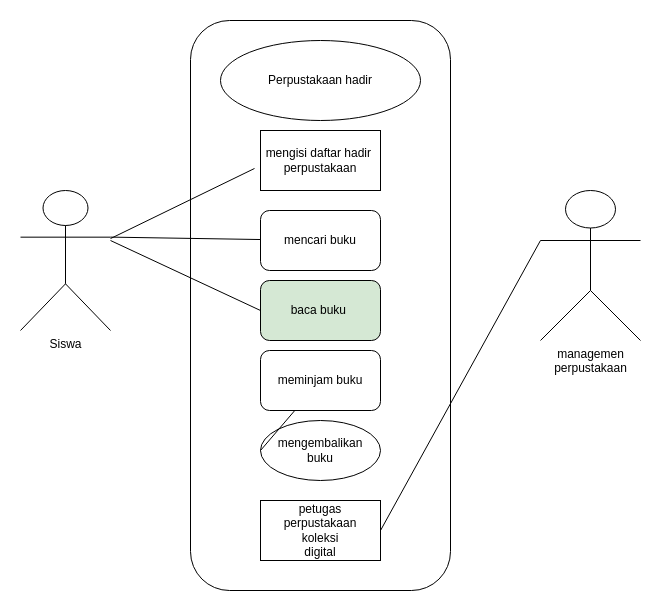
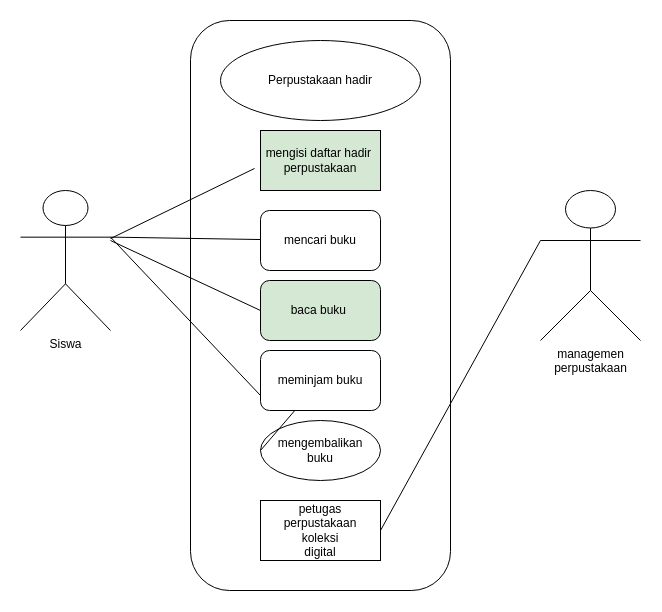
node "mengisi daftar hadir perpustakaan": fillcolor #ffffff -> #d5e8d4
edge "Siswa" -- "meminjam buku": added
